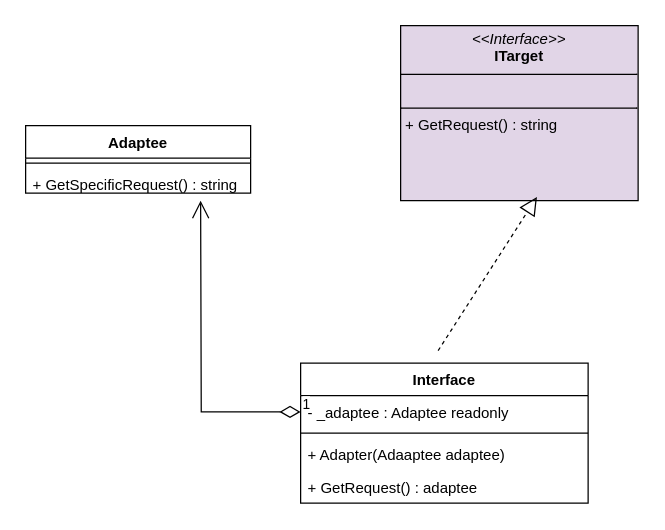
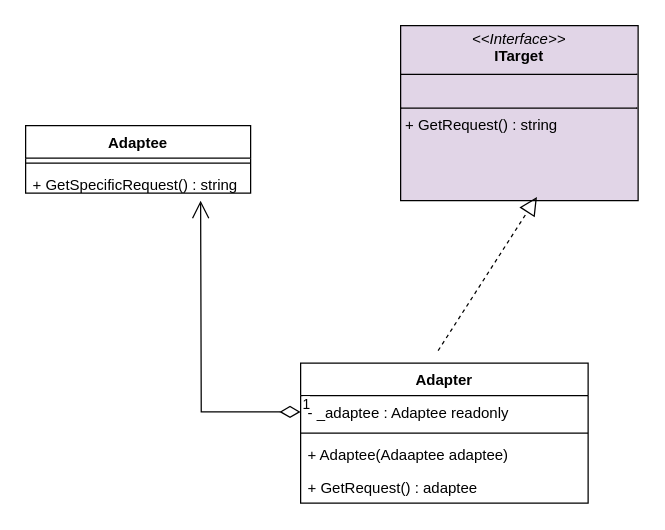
node "Interface": label "Interface" -> "Adapter"
node "+ Adapter(Adaaptee adaptee)": label "+ Adapter(Adaaptee adaptee)" -> "+ Adaptee(Adaaptee adaptee)"
